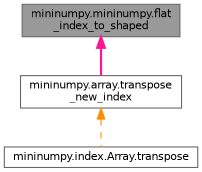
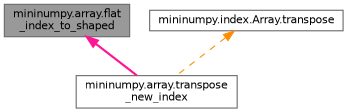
node "mininumpy.mininumpy.flat _index_to_shaped": label "mininumpy.mininumpy.flat _index_to_shaped" -> "mininumpy.array.flat _index_to_shaped"
edge "mininumpy.index.Array.transpose" -> "mininumpy.array.transpose _new_index": reversed
